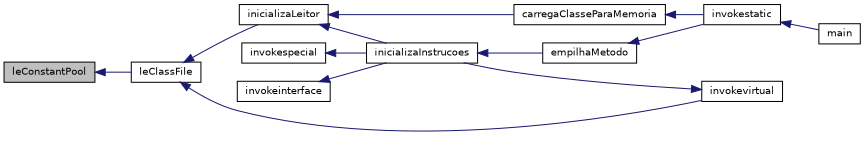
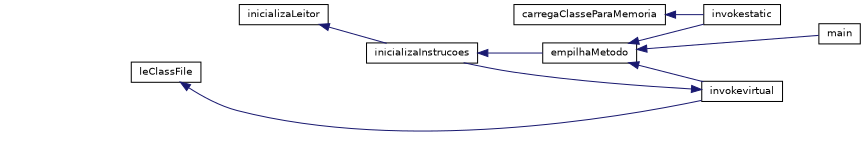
edge "carregaClasseParaMemoria" -> "inicializaLeitor": removed
edge "main" -> "invokestatic": now "main" -> "empilhaMetodo"
edge "inicializaLeitor" -> "leClassFile": removed
node "invokespecial": removed
node "leConstantPool": removed
edge "invokevirtual" -> "empilhaMetodo": added
node "invokeinterface": removed
